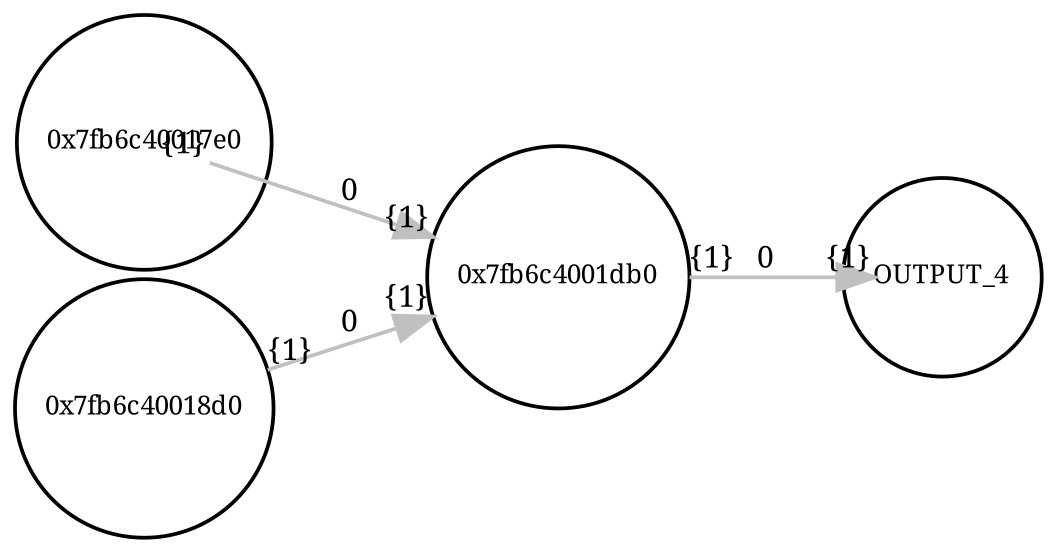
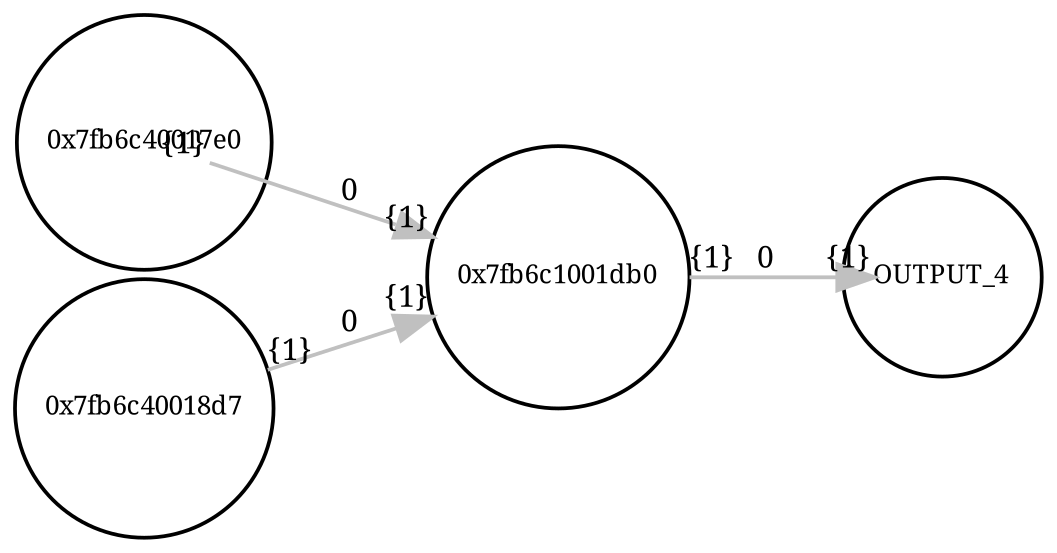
node "0x7fb6c4001db0": label "0x7fb6c4001db0" -> "0x7fb6c1001db0"
node "0x7fb6c40018d0": label "0x7fb6c40018d0" -> "0x7fb6c40018d7"
